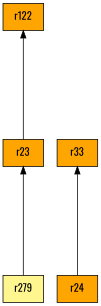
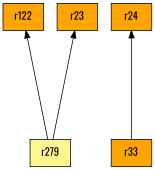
edge "r23" -> "r122": now "r279" -> "r122"
edge "r24" -> "r33": reversed
